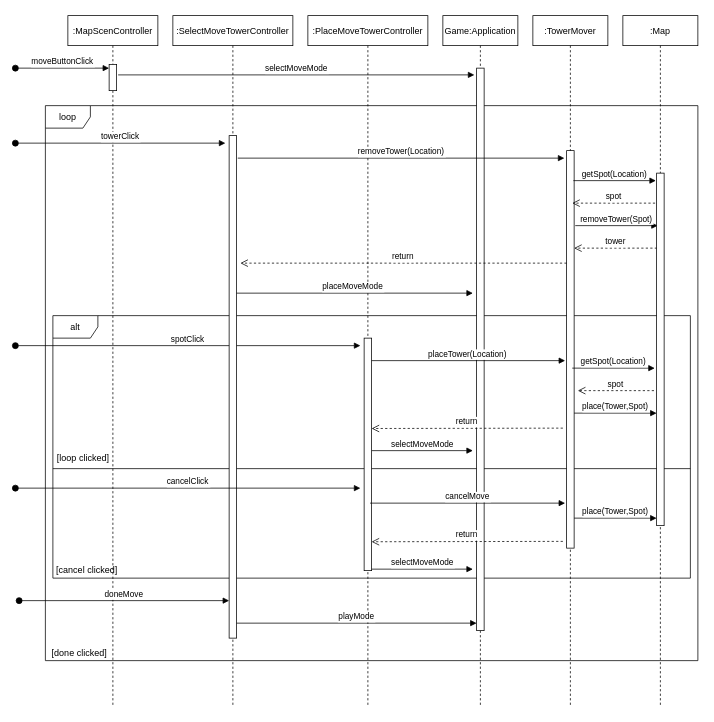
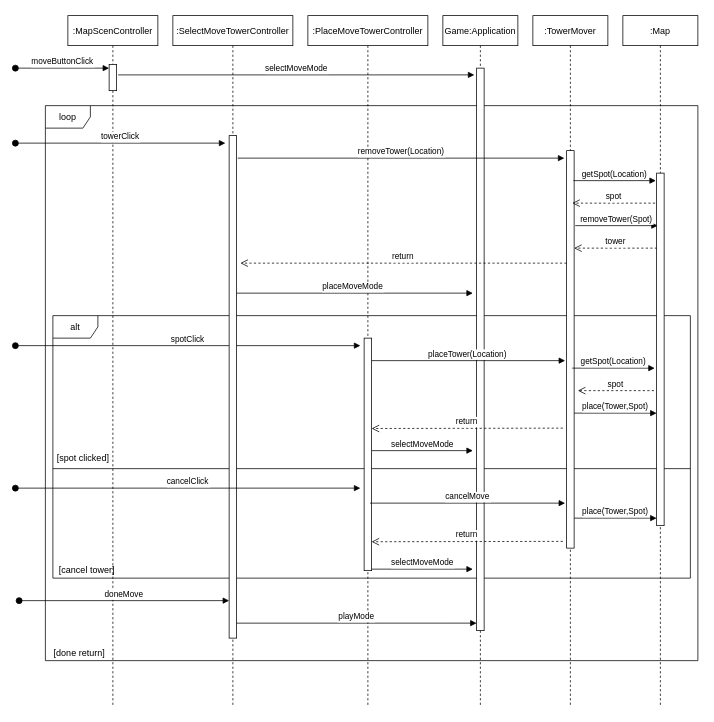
node "[loop clicked]": label "[loop clicked]" -> "[spot clicked]"
node "[cancel clicked]": label "[cancel clicked]" -> "[cancel tower]"
node "[done clicked]": label "[done clicked]" -> "[done return]"
